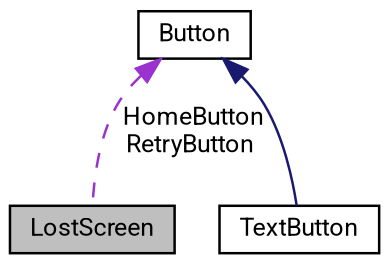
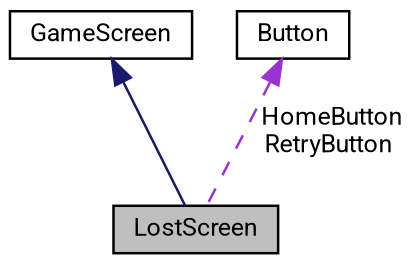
node "GameScreen": added
node "TextButton": removed
